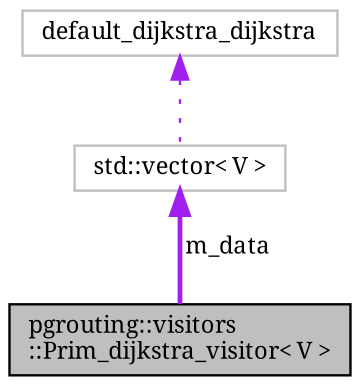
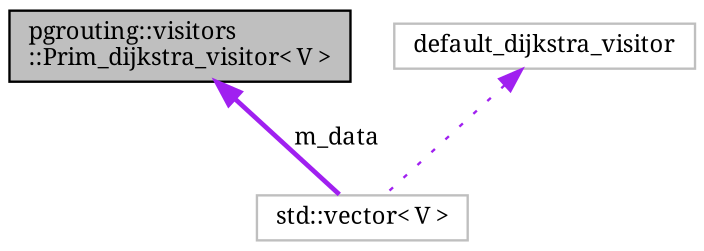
node "default_dijkstra_dijkstra": label "default_dijkstra_dijkstra" -> "default_dijkstra_visitor"
edge "pgrouting::visitors ::Prim_dijkstra_visitor< V >" -> "std::vector< V >": reversed
